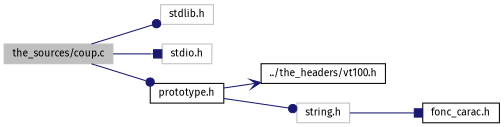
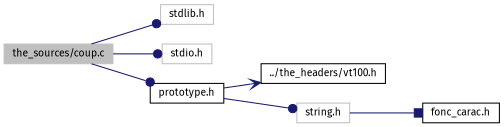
edge "the_sources/coup.c" -> "stdio.h": arrowhead box -> dot
